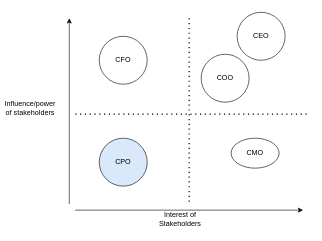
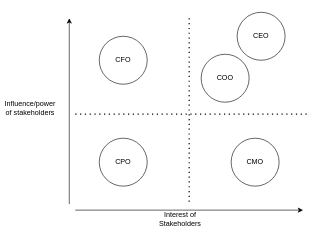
node "CMO": size 48x30 -> 48x48
node "CPO": fillcolor #dae8fc -> #ffffff
